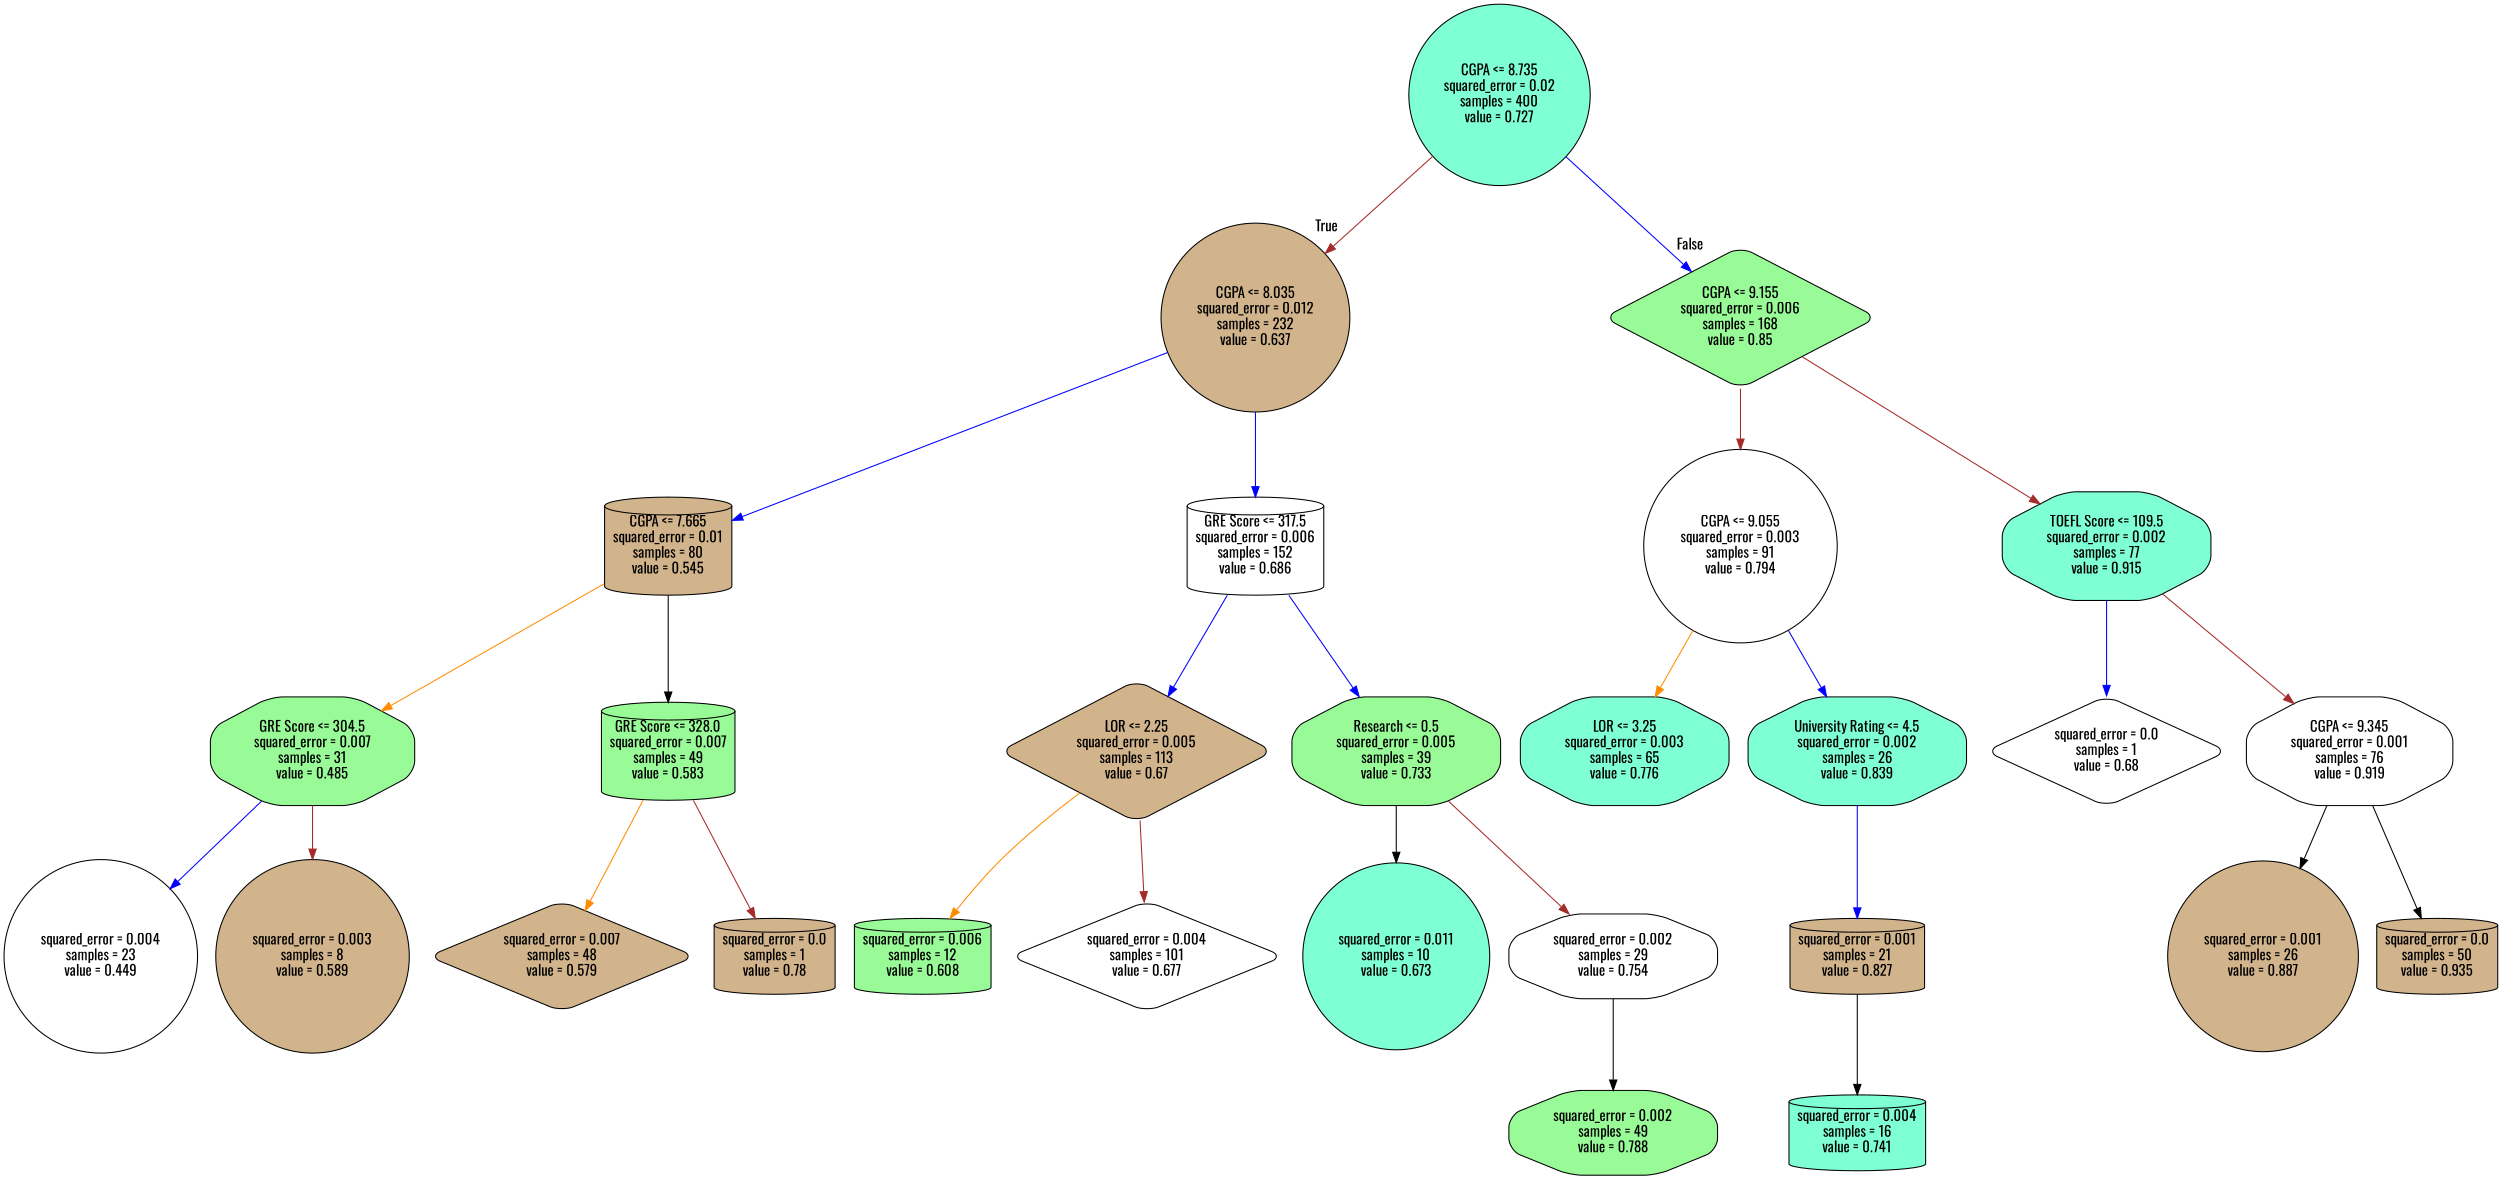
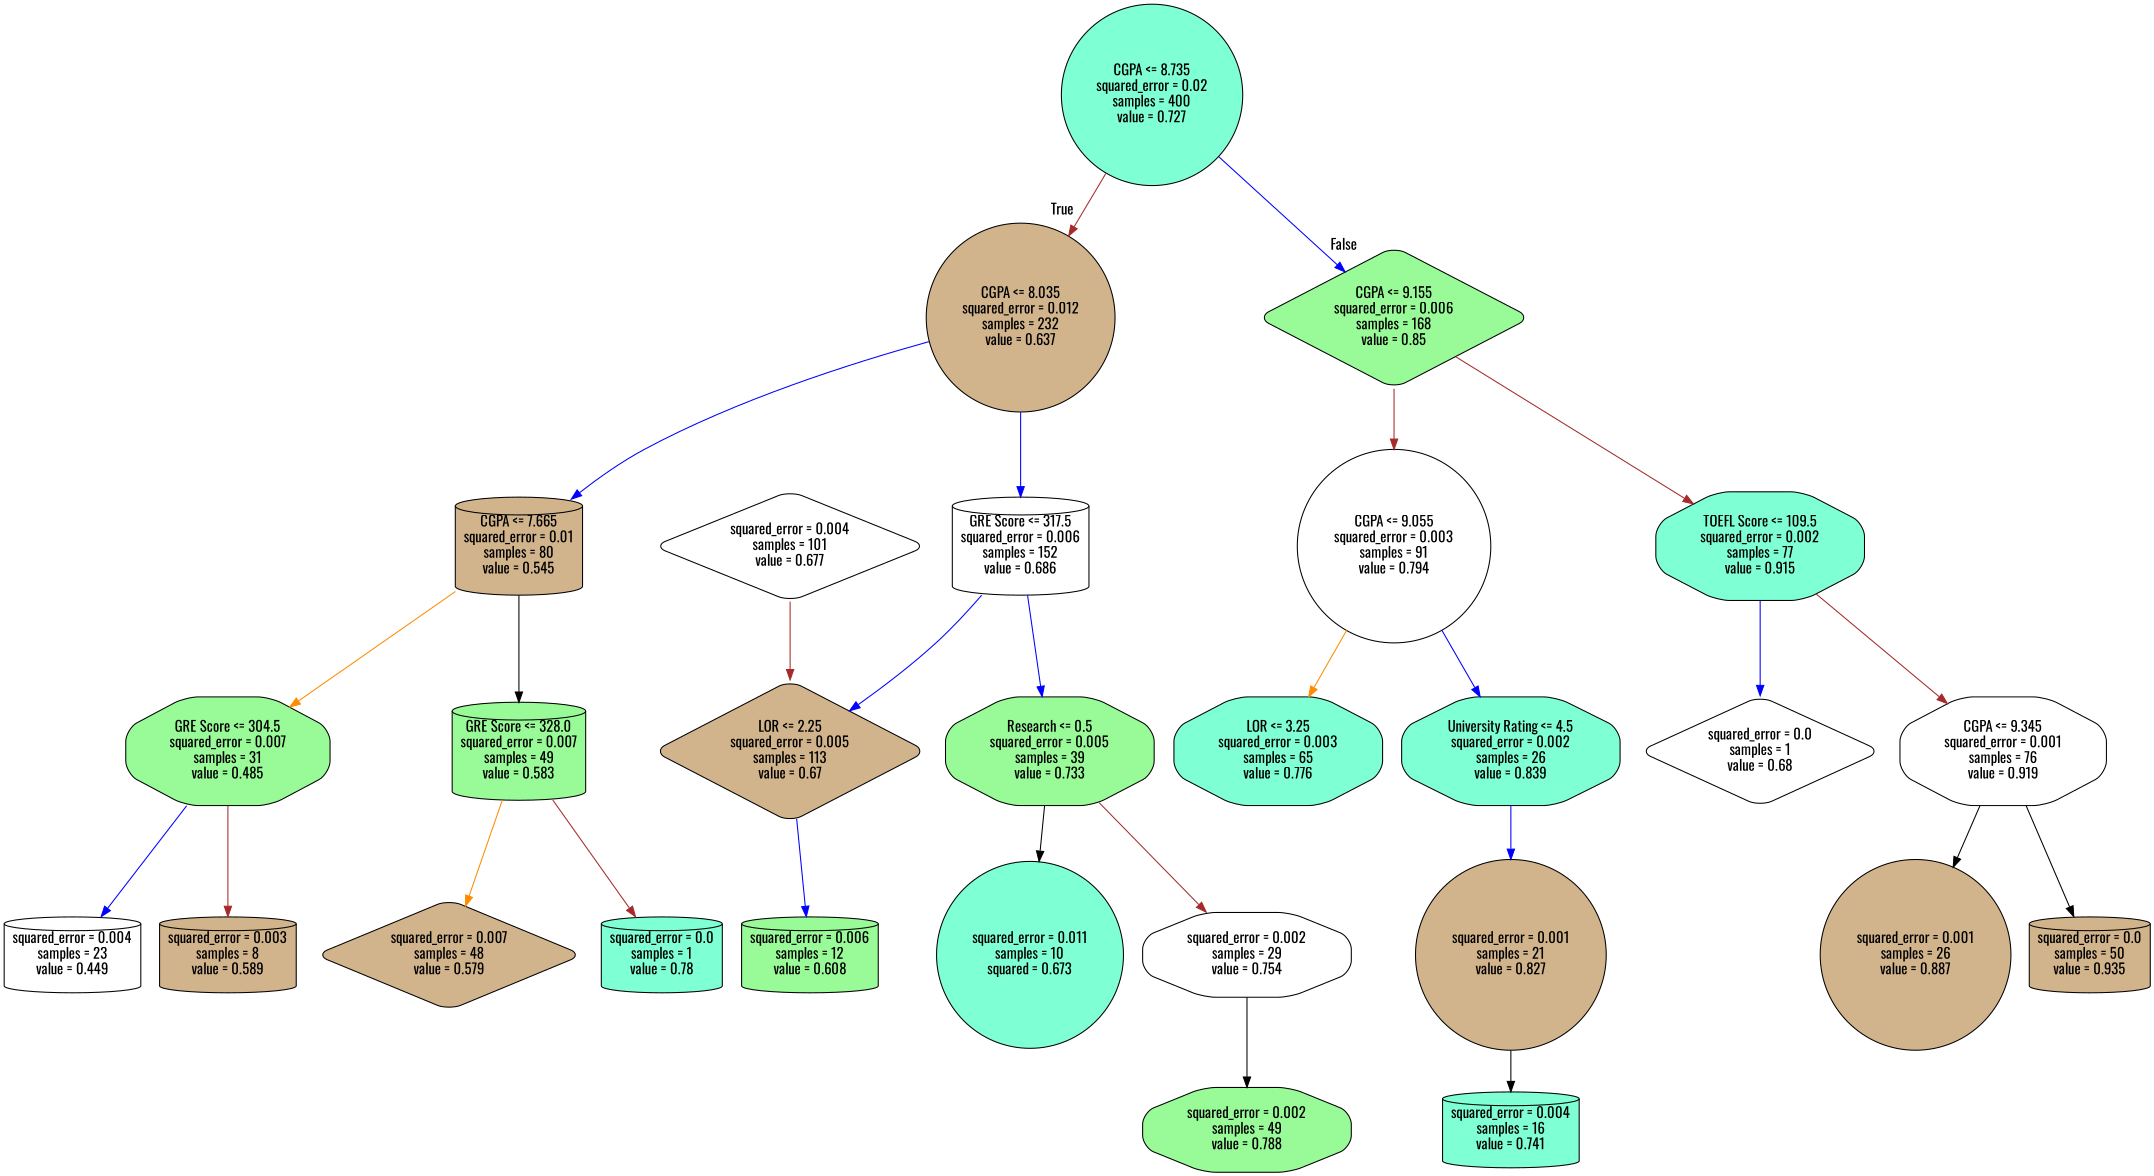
edge "LOR <= 2.25 squared_error = 0.005 samples = 113 value = 0.67" -> "squared_error = 0.006 samples = 12 value = 0.608": color darkorange -> blue
edge "LOR <= 2.25 squared_error = 0.005 samples = 113 value = 0.67" -> "squared_error = 0.004 samples = 101 value = 0.677": reversed
node "squared_error = 0.004 samples = 23 value = 0.449": shape circle -> cylinder
node "squared_error = 0.003 samples = 8 value = 0.589": shape circle -> cylinder
node "squared_error = 0.0 samples = 1 value = 0.78": fillcolor tan -> aquamarine
node "squared_error = 0.011 samples = 10 value = 0.673": label "squared_error = 0.011 samples = 10 value = 0.673" -> "squared_error = 0.011 samples = 10 squared = 0.673"
node "squared_error = 0.001 samples = 21 value = 0.827": shape cylinder -> circle
